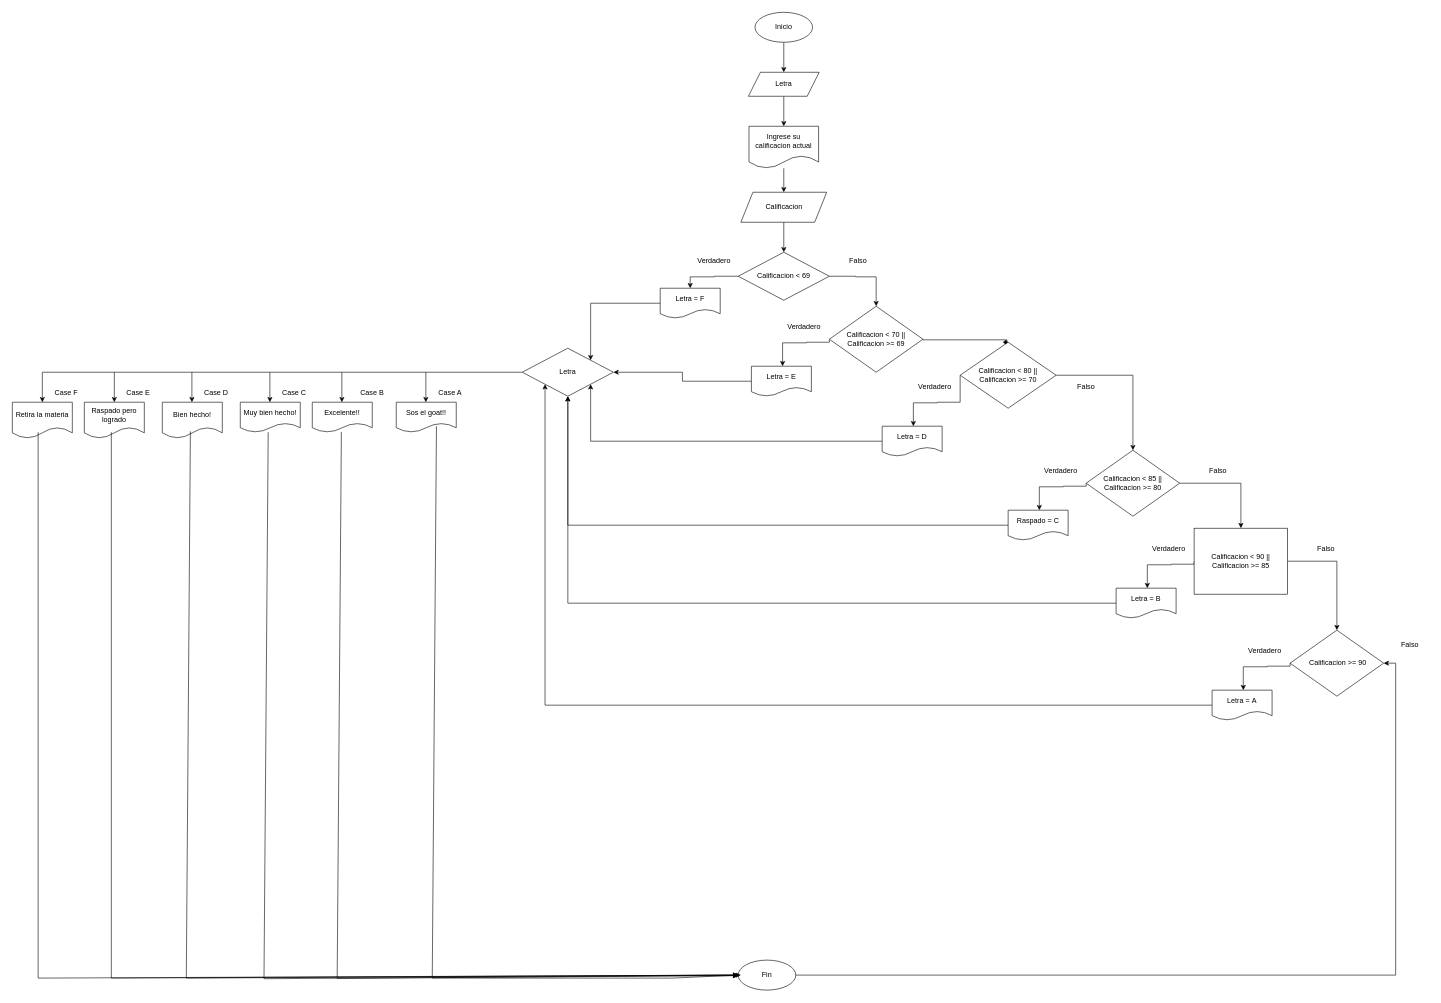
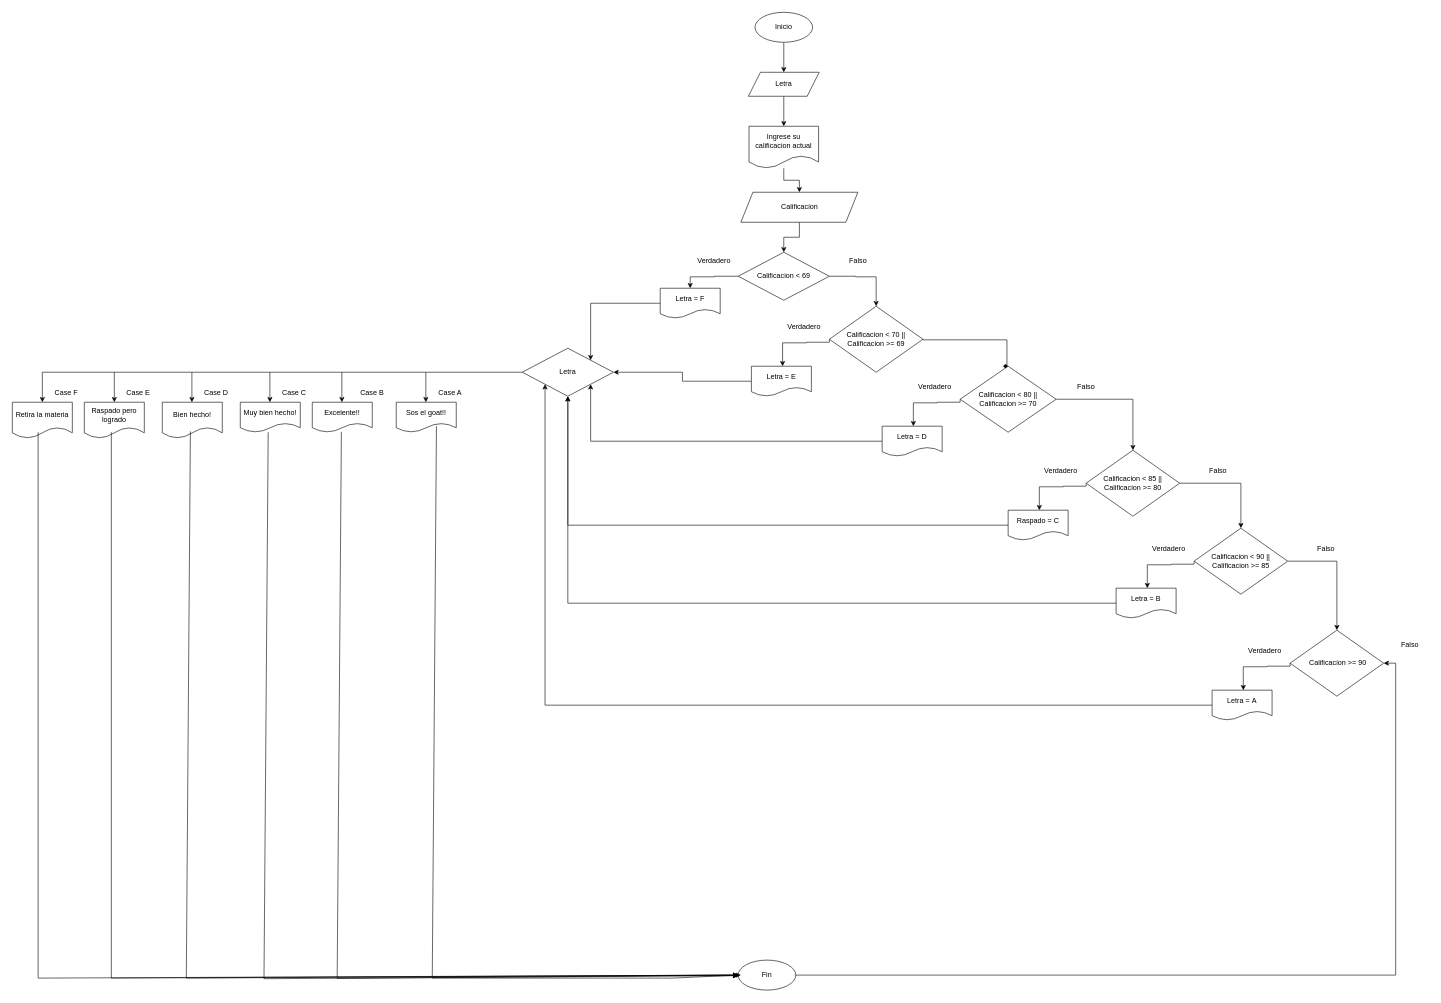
node "Calificacion": size 86x30 -> 117x30
node "Calificacion < 80 || Calificacion >= 70": moved (1008, 375) -> (1008, 399)
node "Calificacion < 90 || Calificacion >= 85": shape rectangle -> diamond
